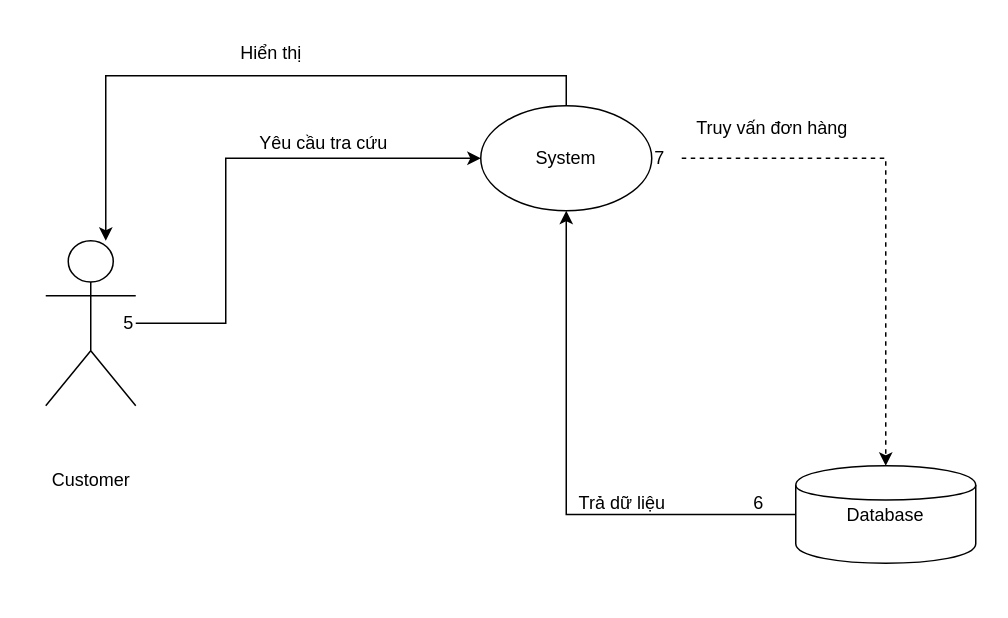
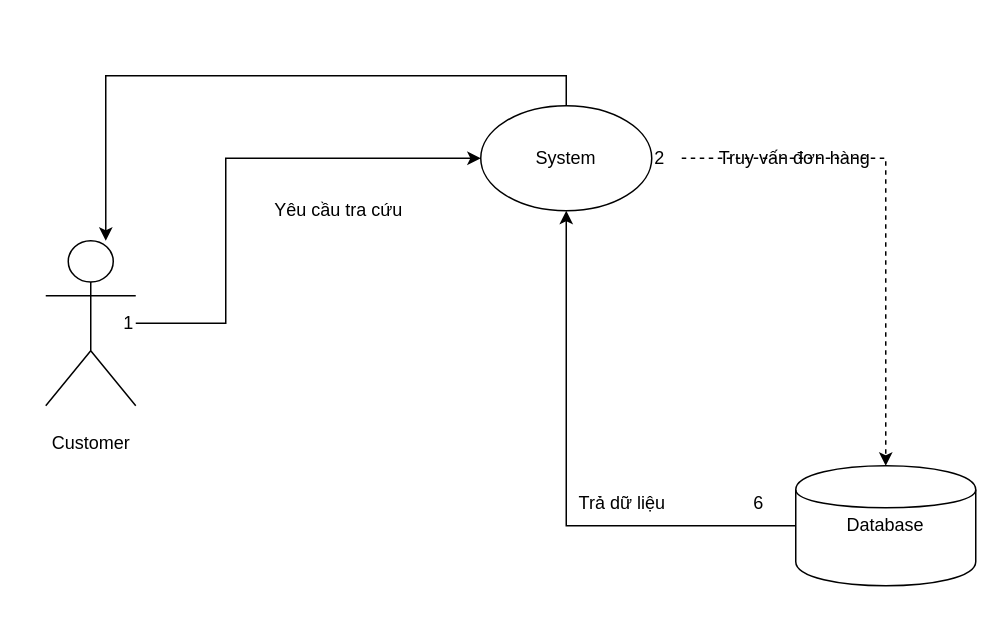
node "Hiển thị": removed
node "Truy vấn đơn hàng": moved (772, 128) -> (794, 158)
node "Yêu cầu tra cứu": moved (323, 143) -> (338, 211)
node "7": label "7" -> "2"
node "5": label "5" -> "1"
node "Customer": moved (91, 481) -> (91, 443)
node "Database": size 180x98 -> 180x120
